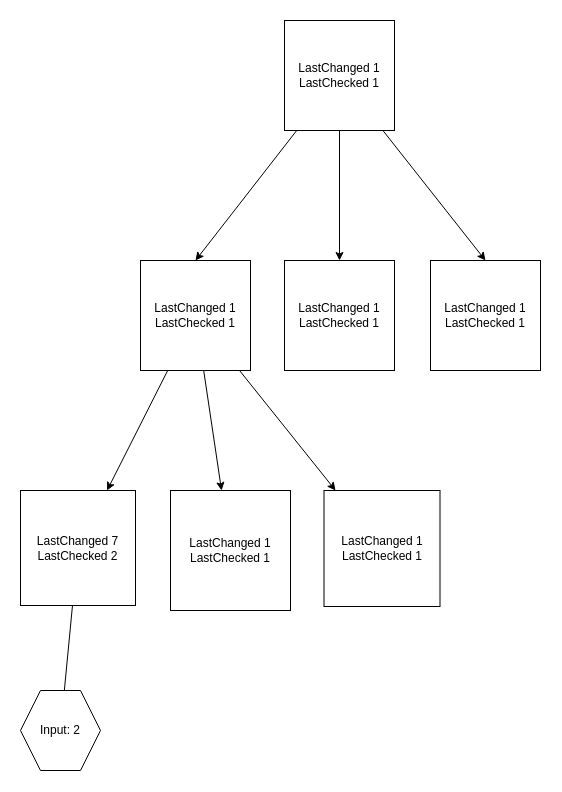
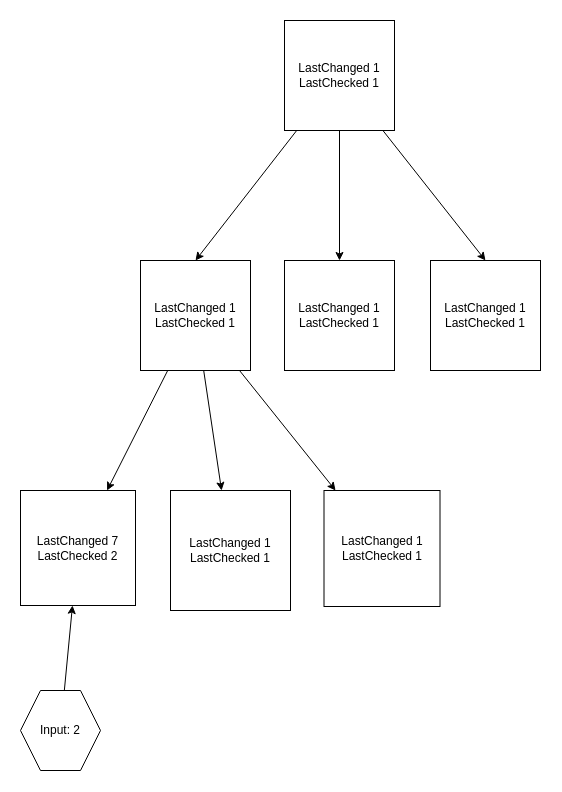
edge "LastChanged 7 LastChecked 2" -- "Input: 2": arrowhead none -> classic
